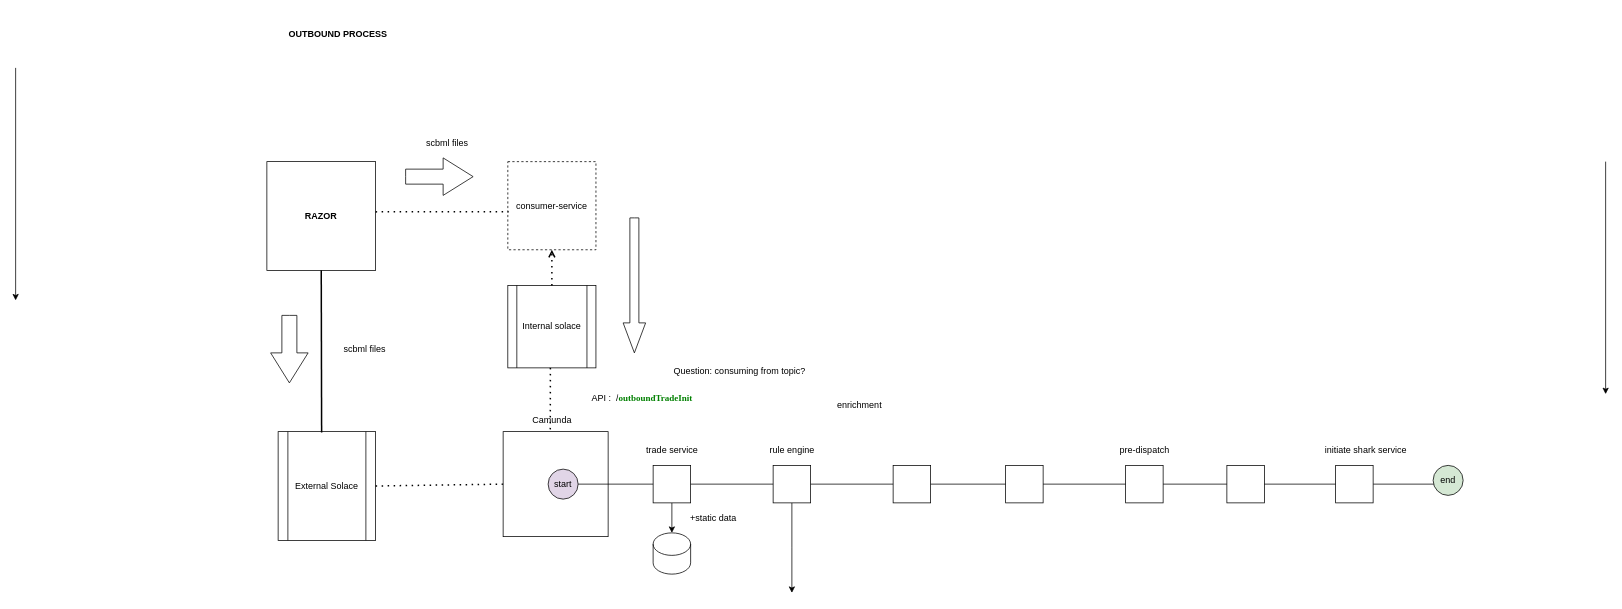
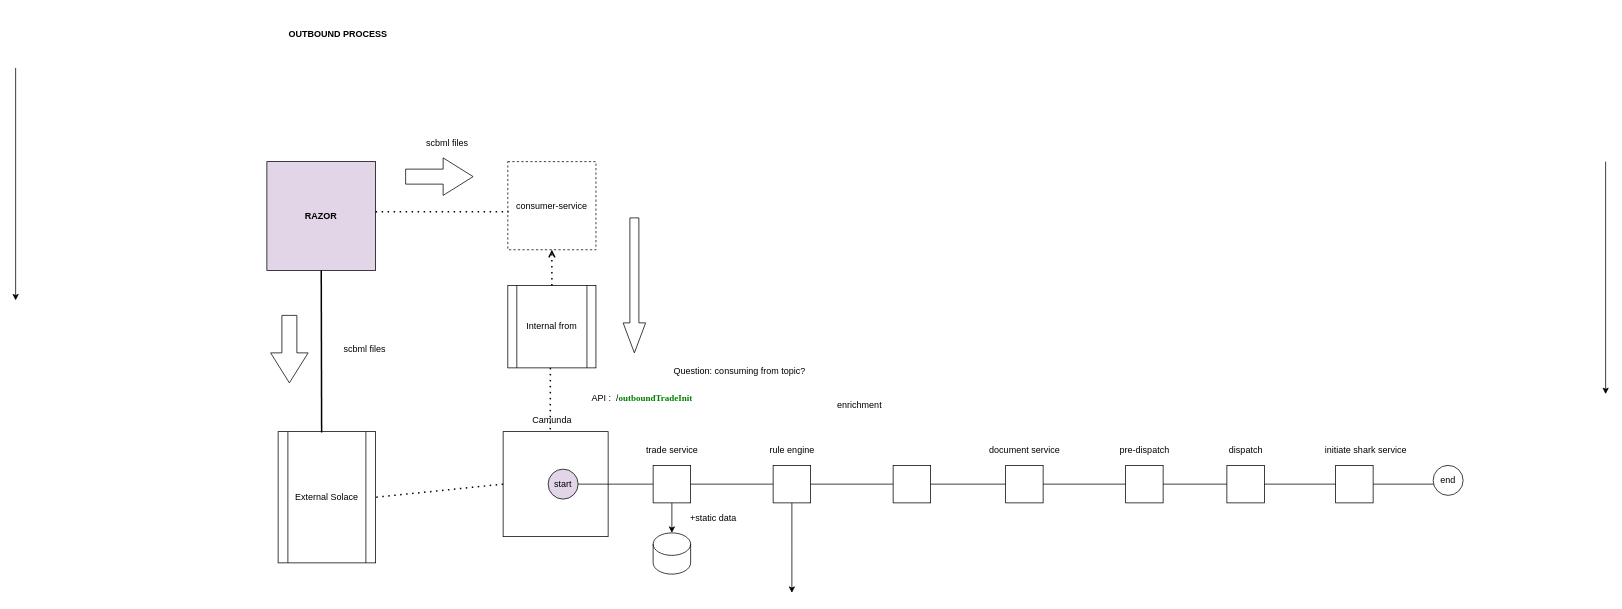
node "RAZOR": fillcolor #ffffff -> #e1d5e7
node "Internal solace": label "Internal solace" -> "Internal from"
node "document service": added
node "dispatch": added
node "end": fillcolor #d5e8d4 -> #ffffff
node "External Solace": size 98x109 -> 98x131
